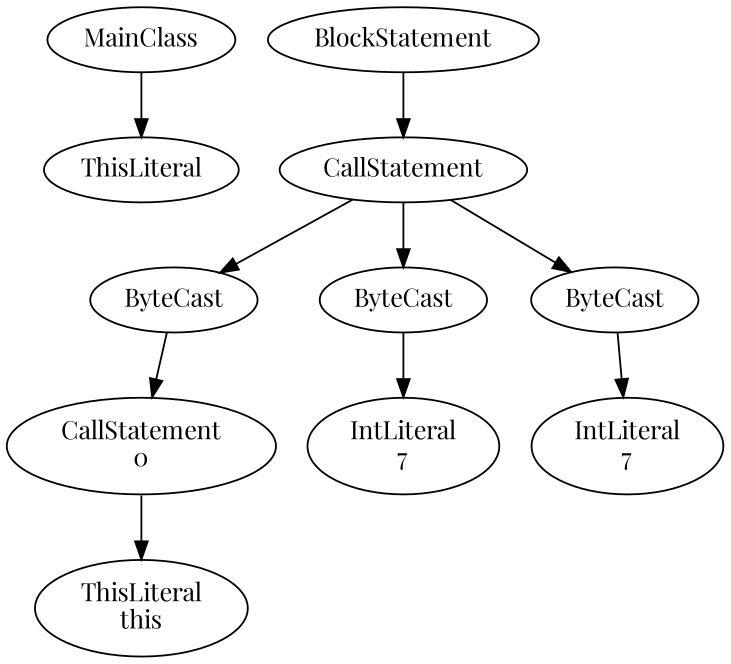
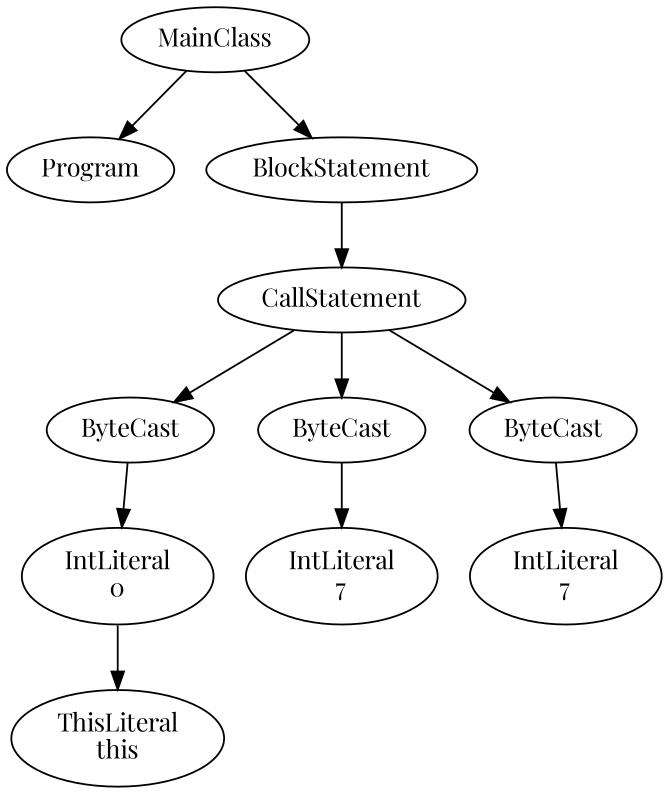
edge "MainClass" -> "BlockStatement": added
node "ThisLiteral": label "ThisLiteral" -> "Program"
node "CallStatement 0": label "CallStatement 0" -> "IntLiteral 0"
